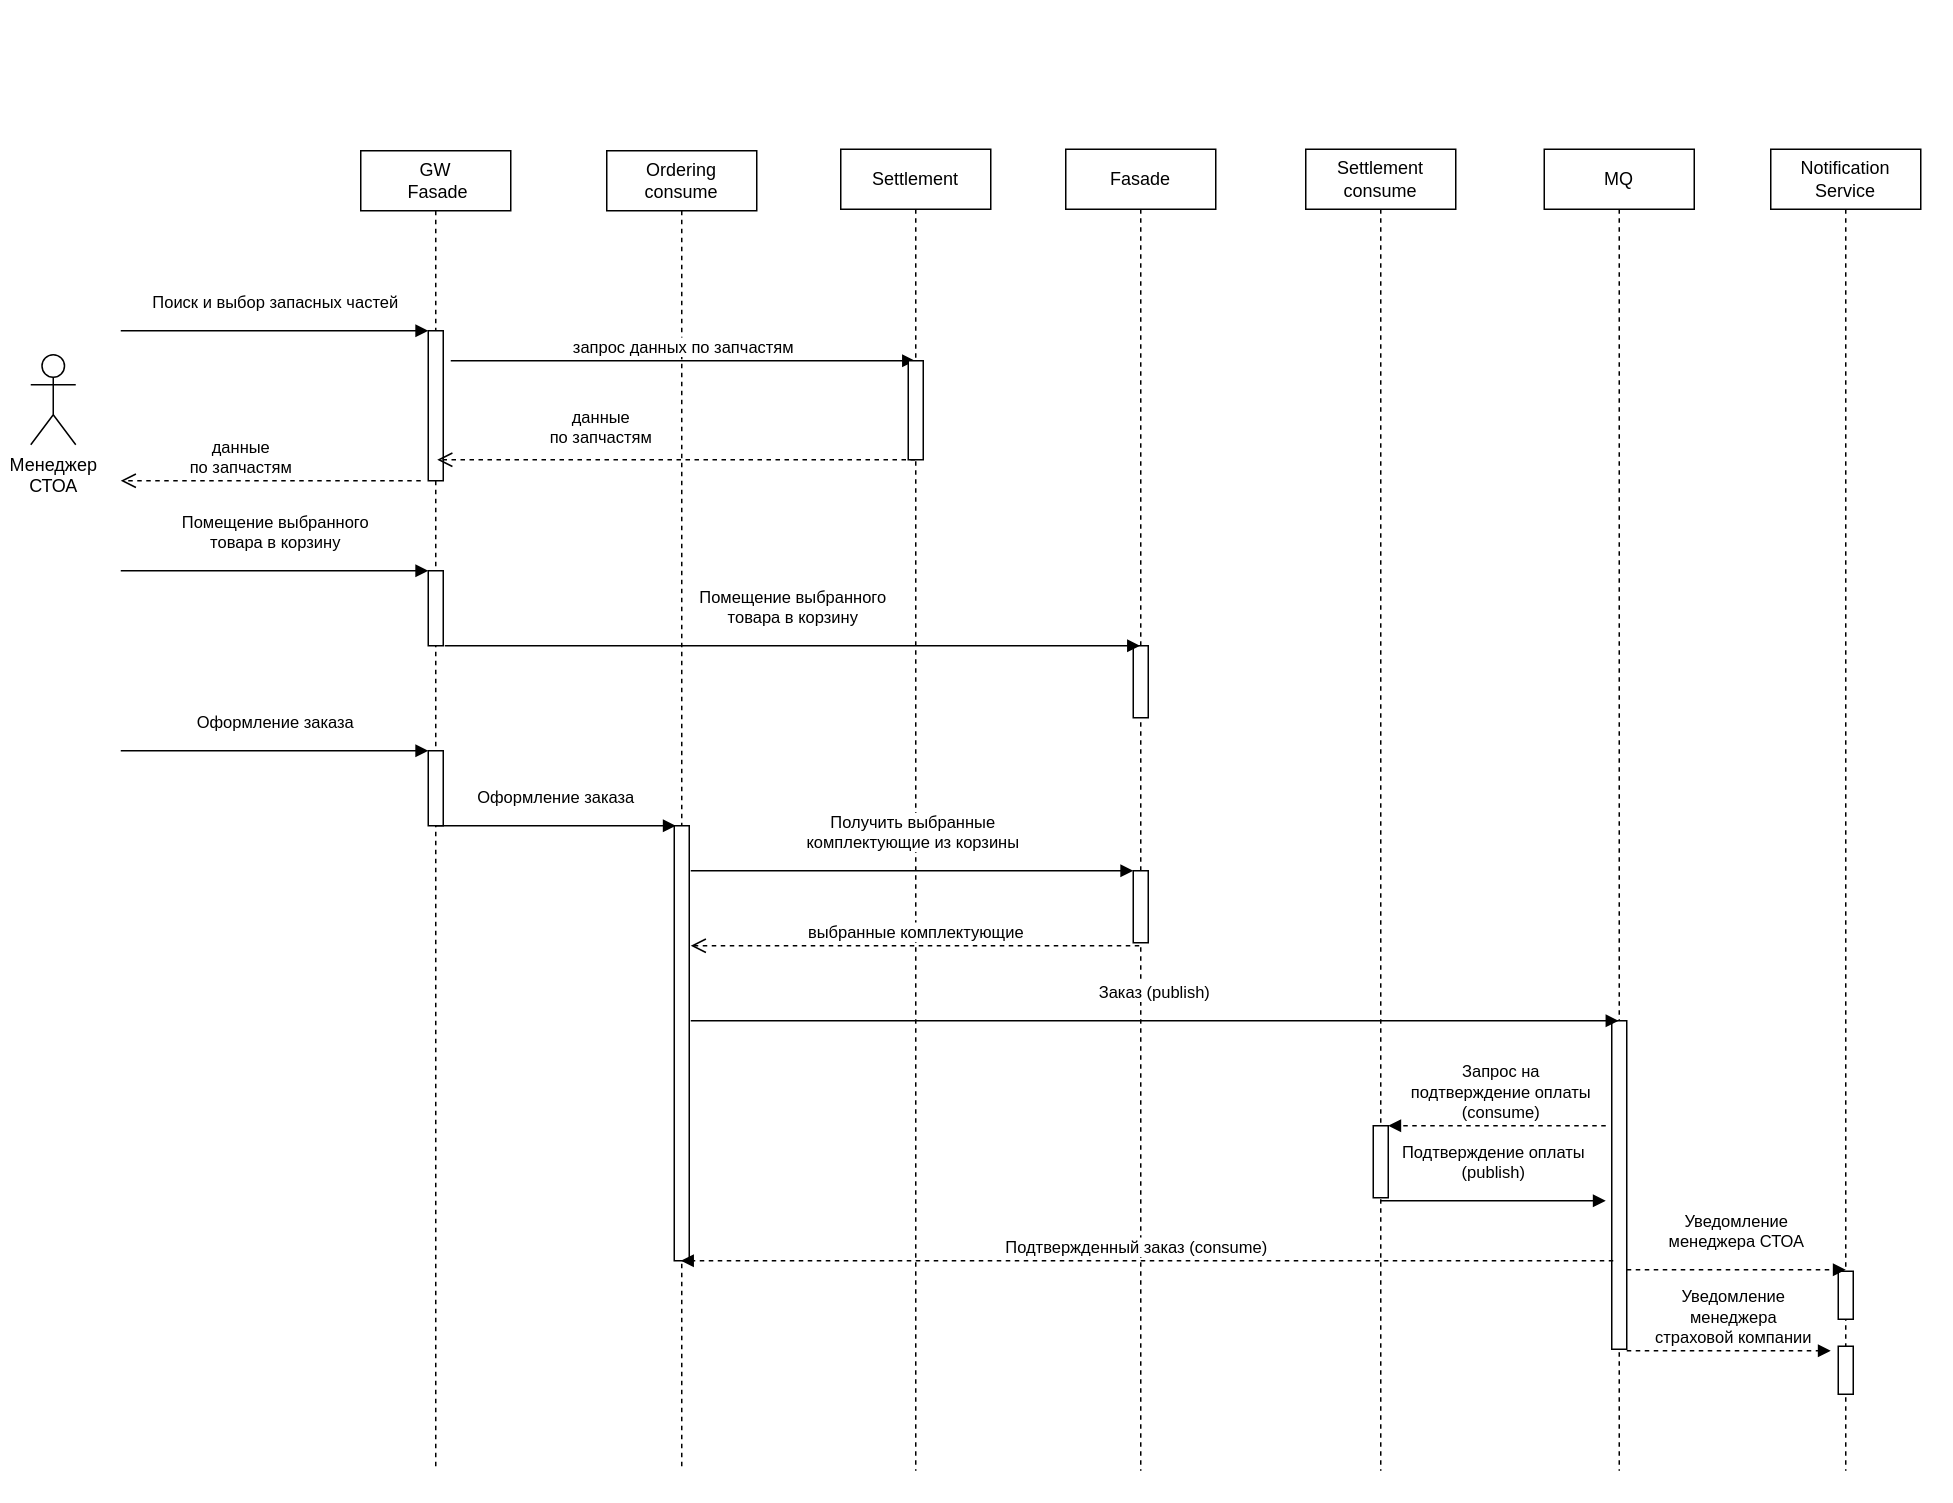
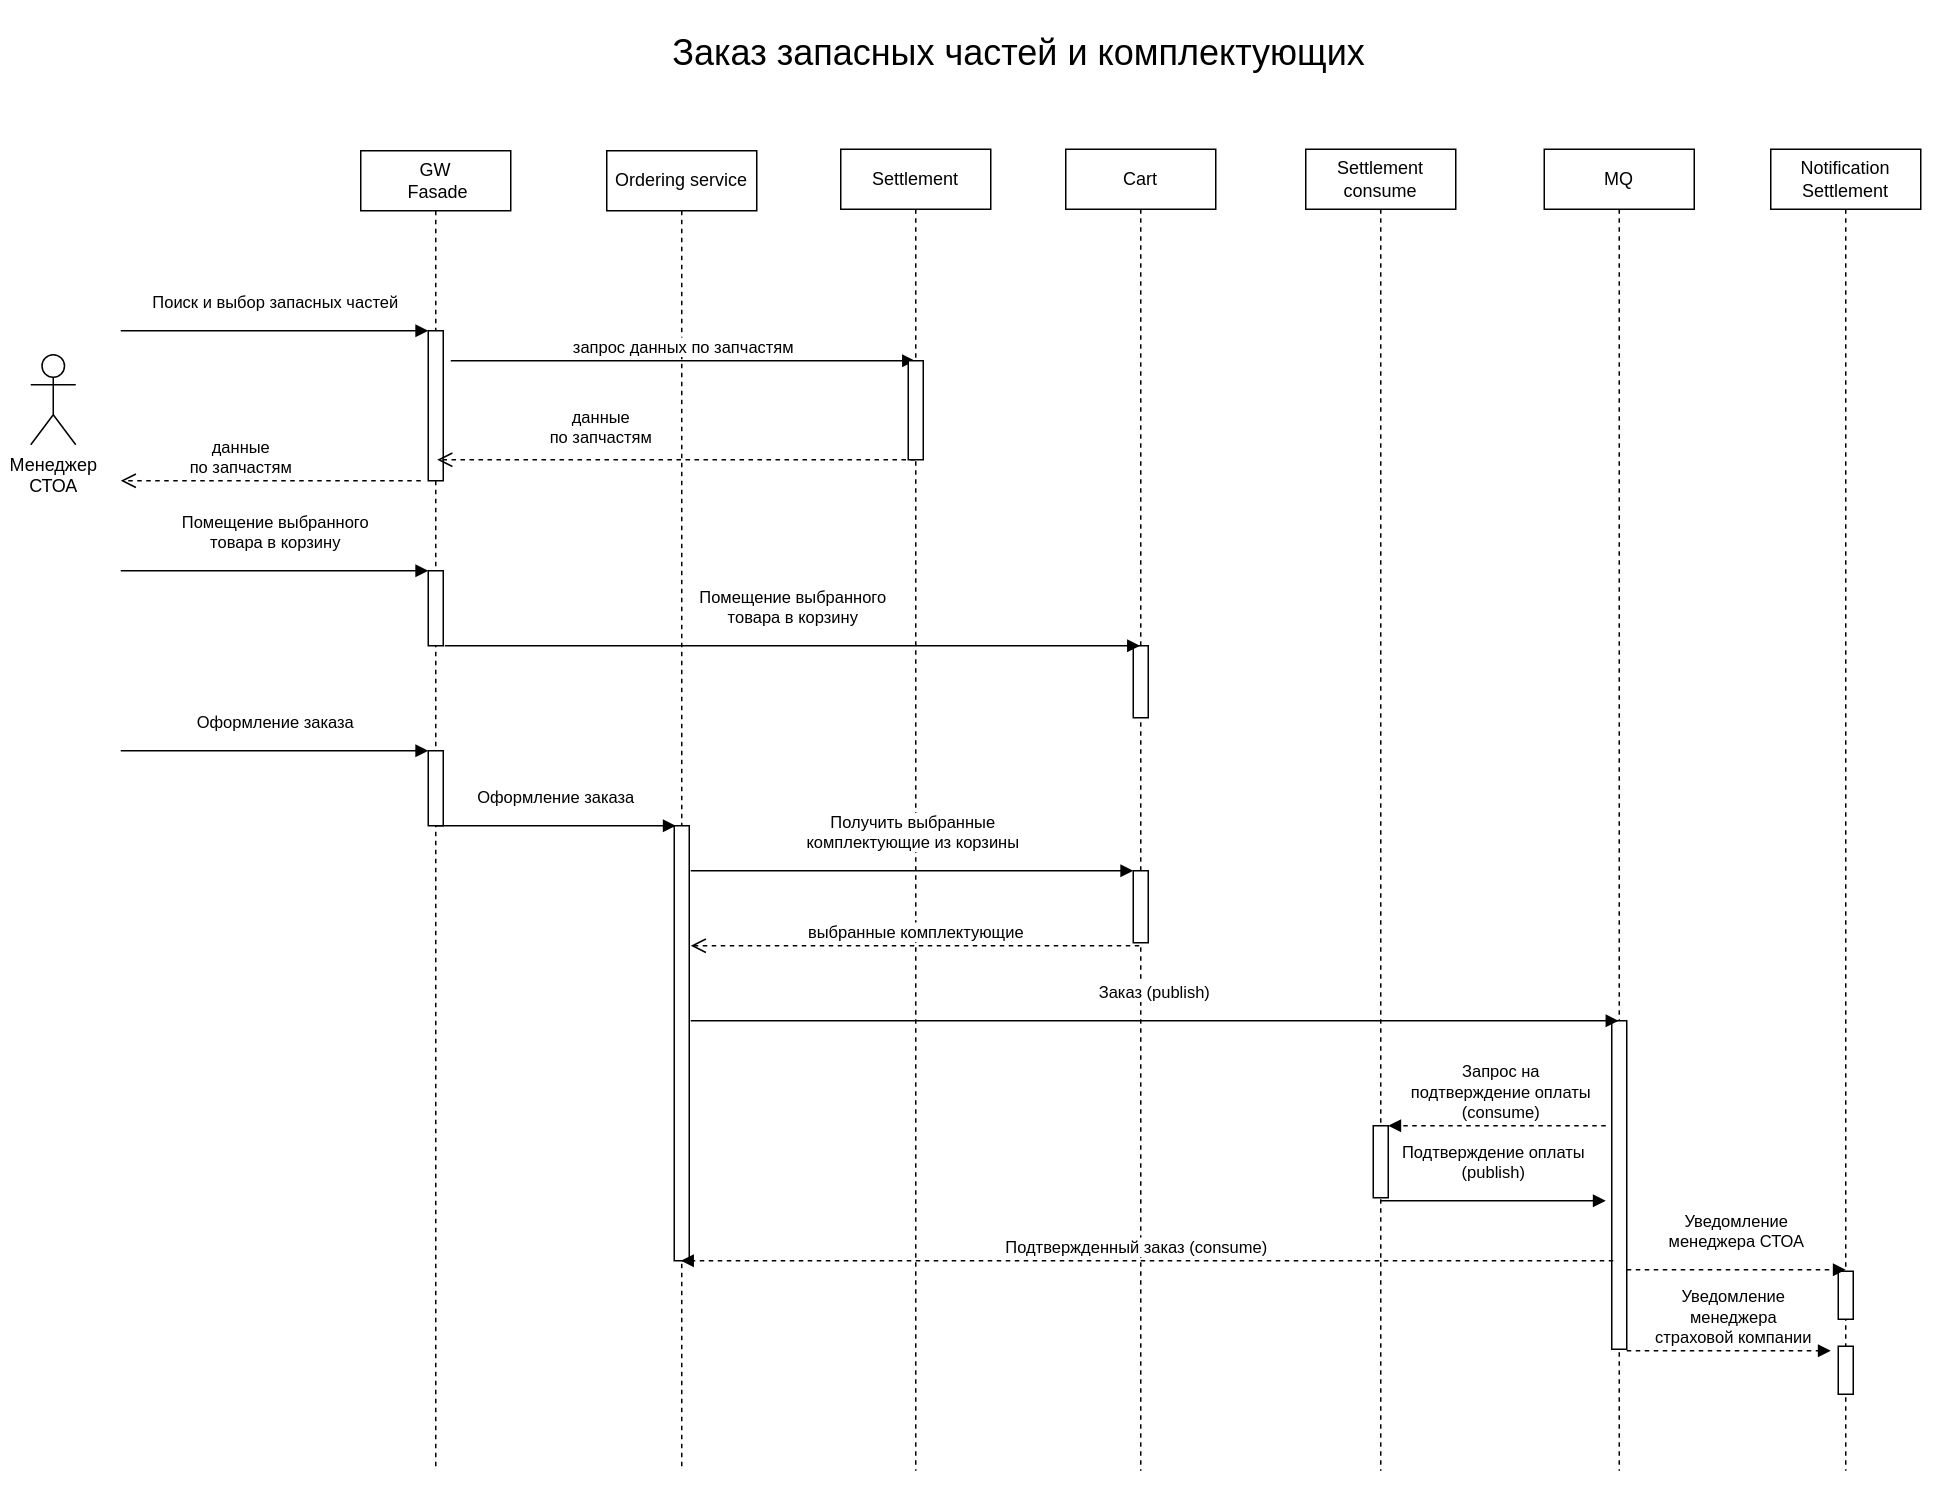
node "Заказ запасных частей и комплектующих": added
node "Fasade": label "Fasade" -> "Cart"
node "Notification Service": label "Notification Service" -> "Notification Settlement"
node "Ordering consume": label "Ordering consume" -> "Ordering service"
